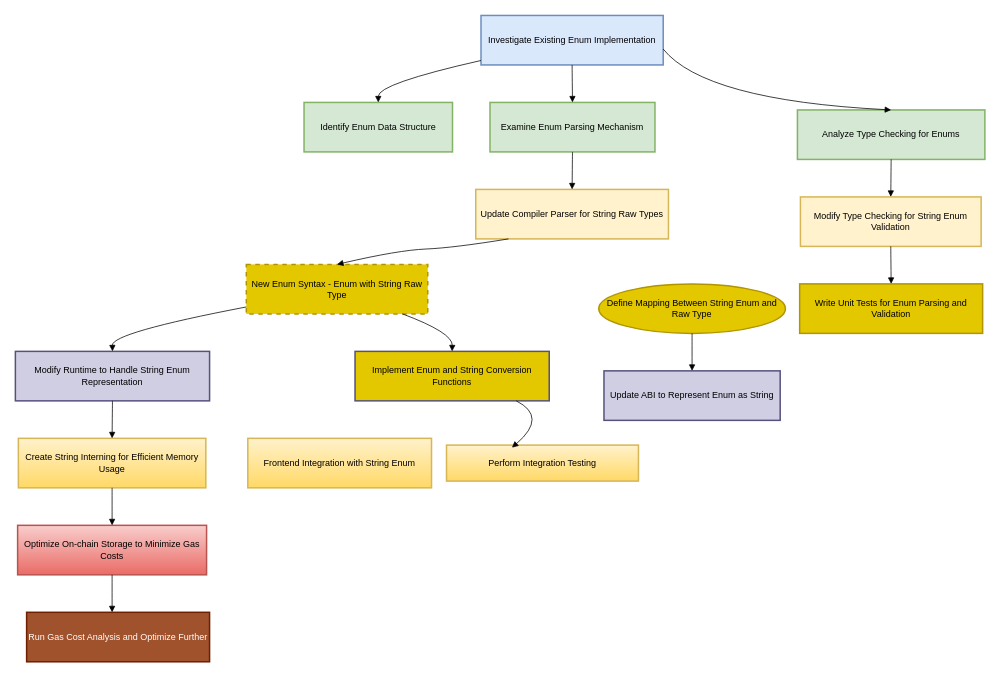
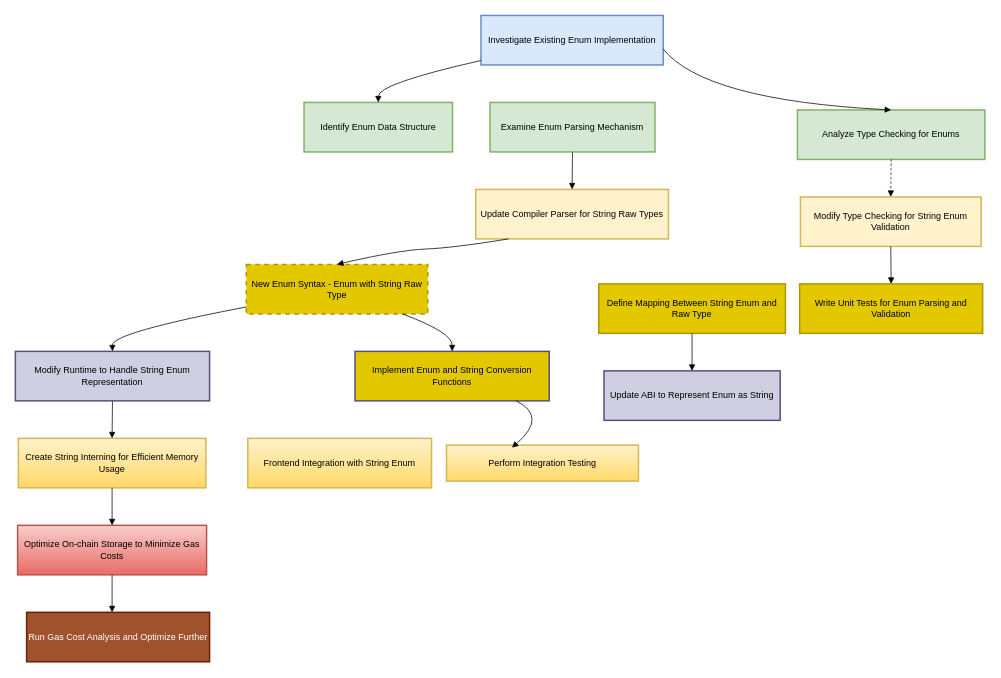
edge "Investigate Existing Enum Implementation" -> "Examine Enum Parsing Mechanism": removed
edge "Analyze Type Checking for Enums" -> "Modify Type Checking for String Enum Validation": style solid -> dashed
node "Define Mapping Between String Enum and Raw Type": shape ellipse -> rectangle
